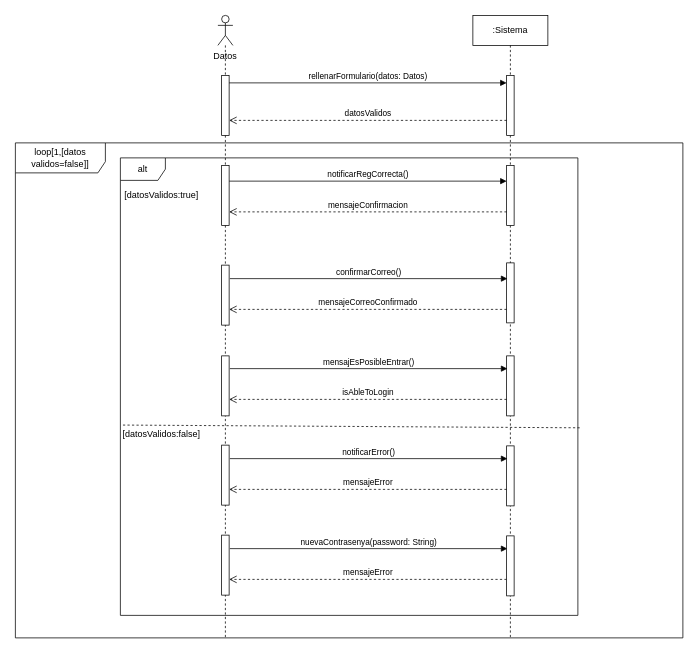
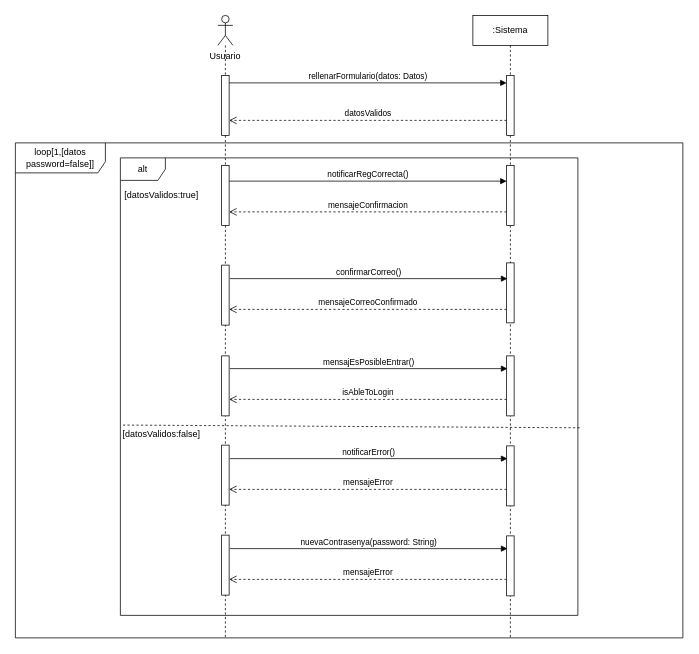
node "Datos": label "Datos" -> "Usuario"
node "loop[1,[datos validos=false]]": label "loop[1,[datos validos=false]]" -> "loop[1,[datos password=false]]"
